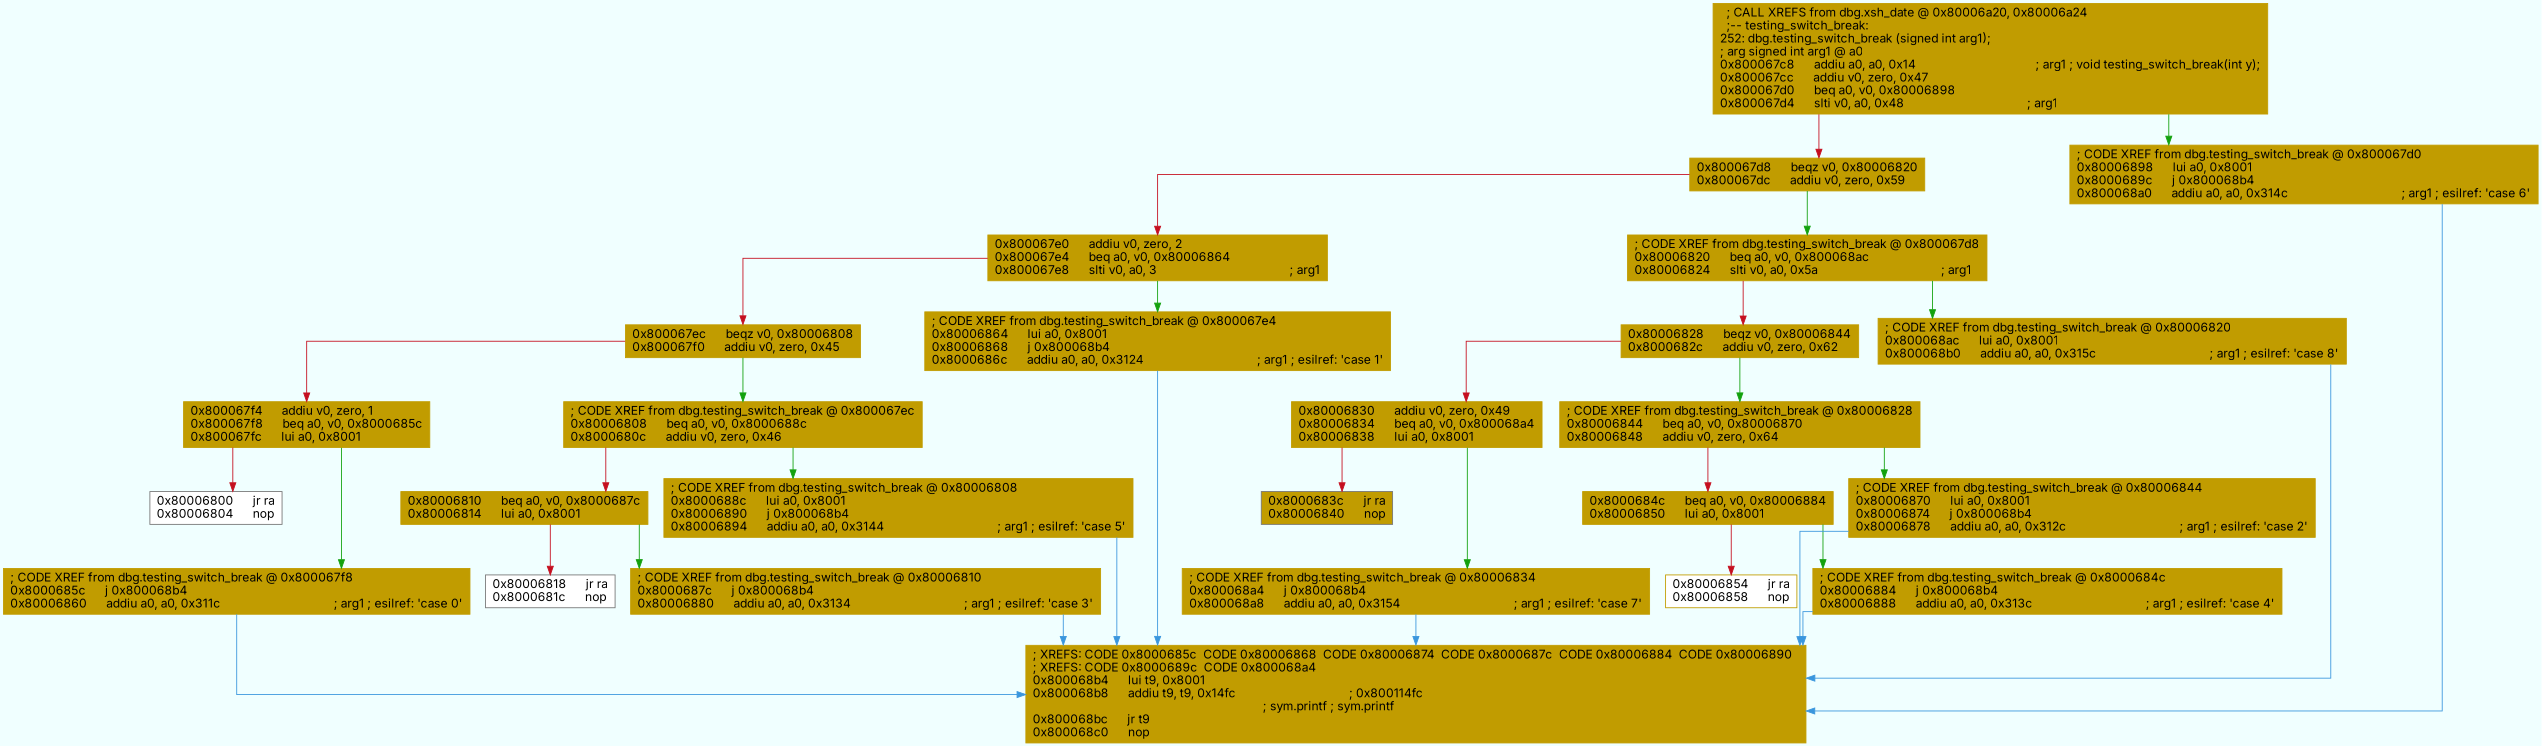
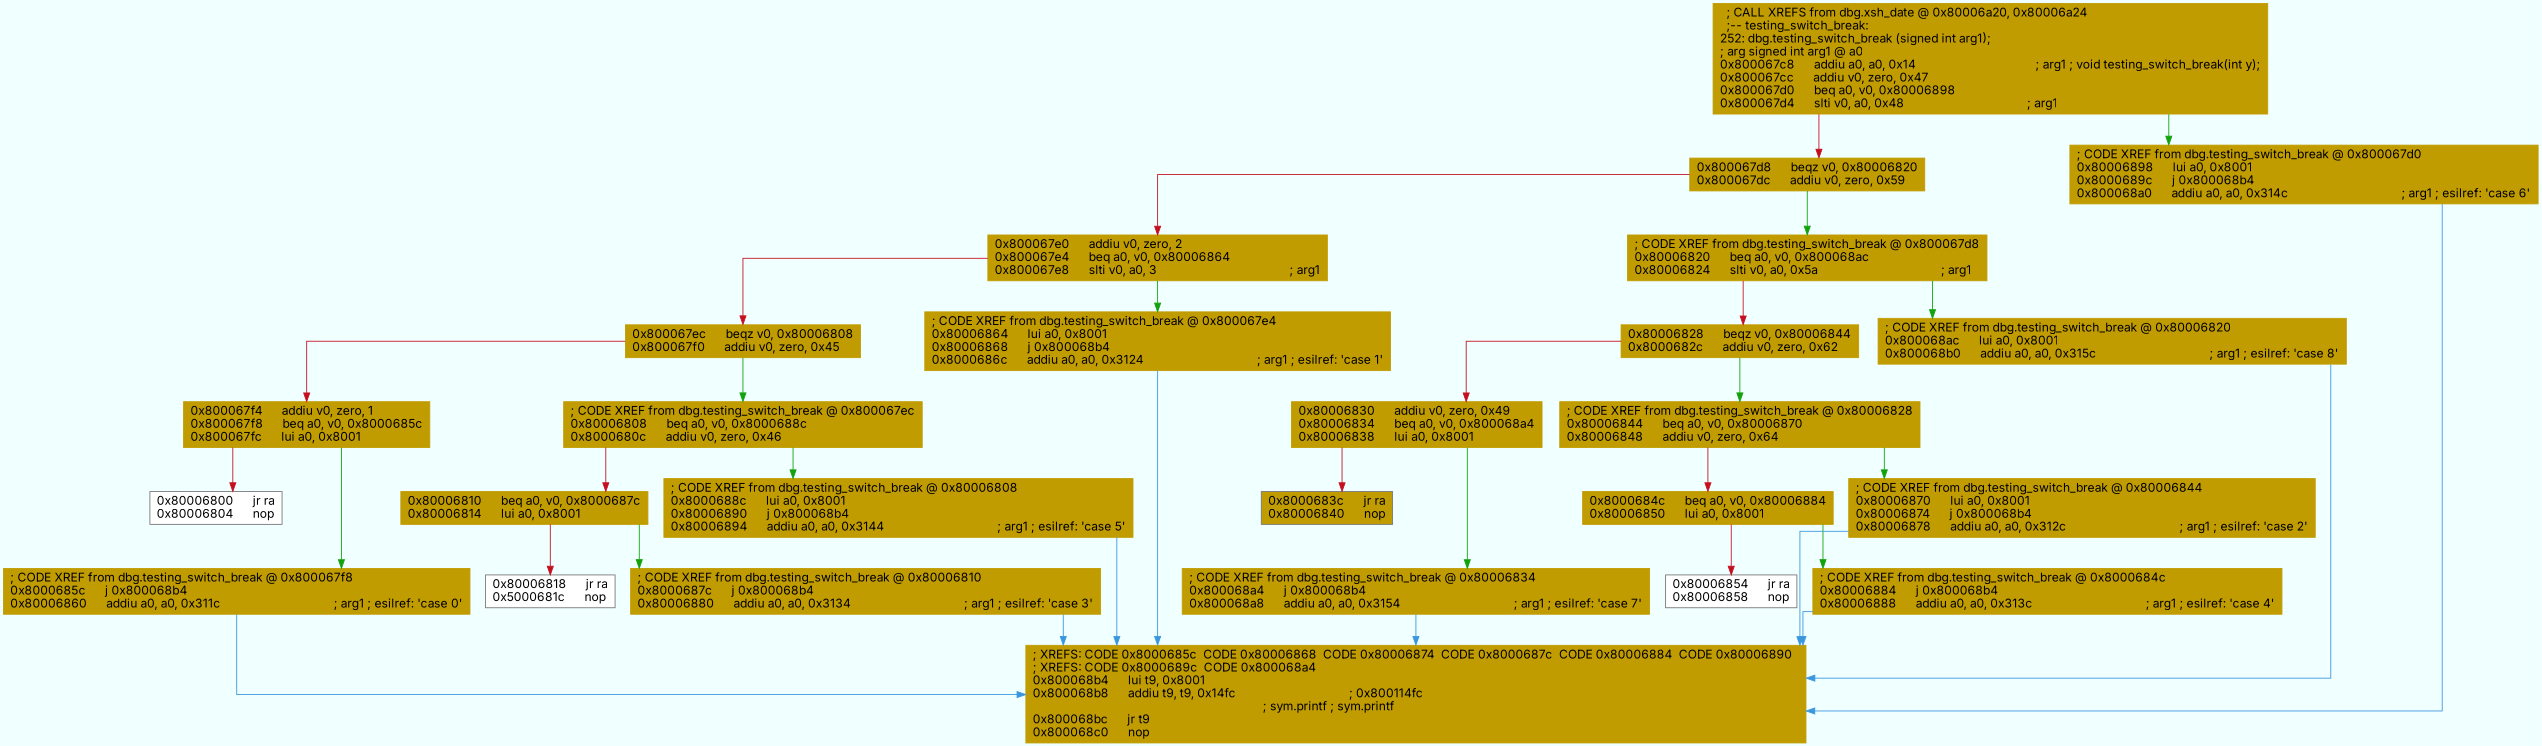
node "0x80006818      jr ra 0x8000681c      nop": label "0x80006818      jr ra 0x8000681c      nop" -> "0x80006818      jr ra 0x5000681c      nop"
node "0x80006854      jr ra 0x80006858      nop": color #c19c00 -> #767676
